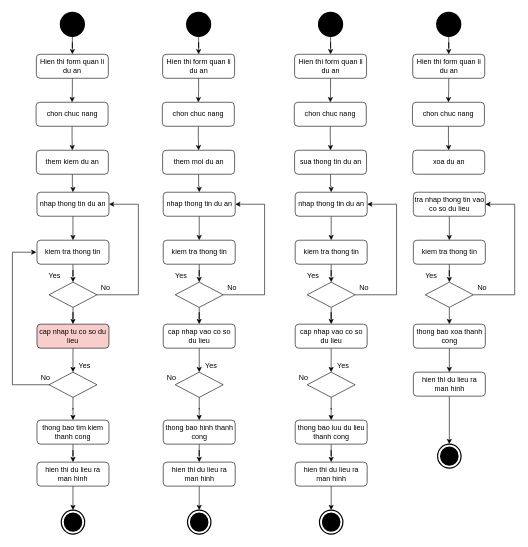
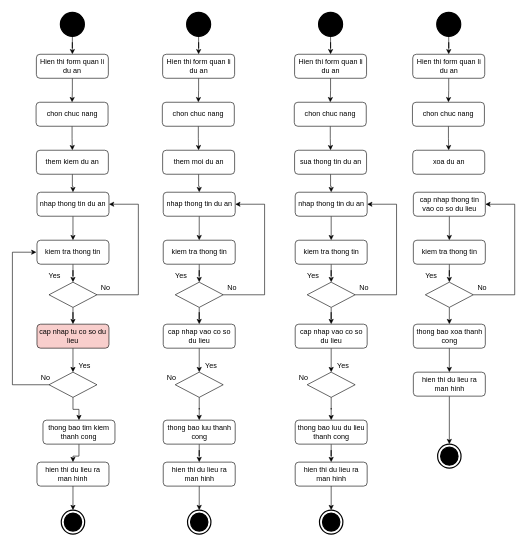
node "tra nhap thong tin vao co so du lieu": label "tra nhap thong tin vao co so du lieu" -> "cap nhap thong tin vao co so du lieu"
node "thong bao tim kiem thanh cong": moved (73, 432) -> (79, 432)
node "thong bao hinh thanh cong": label "thong bao hinh thanh cong" -> "thong bao luu thanh cong"
